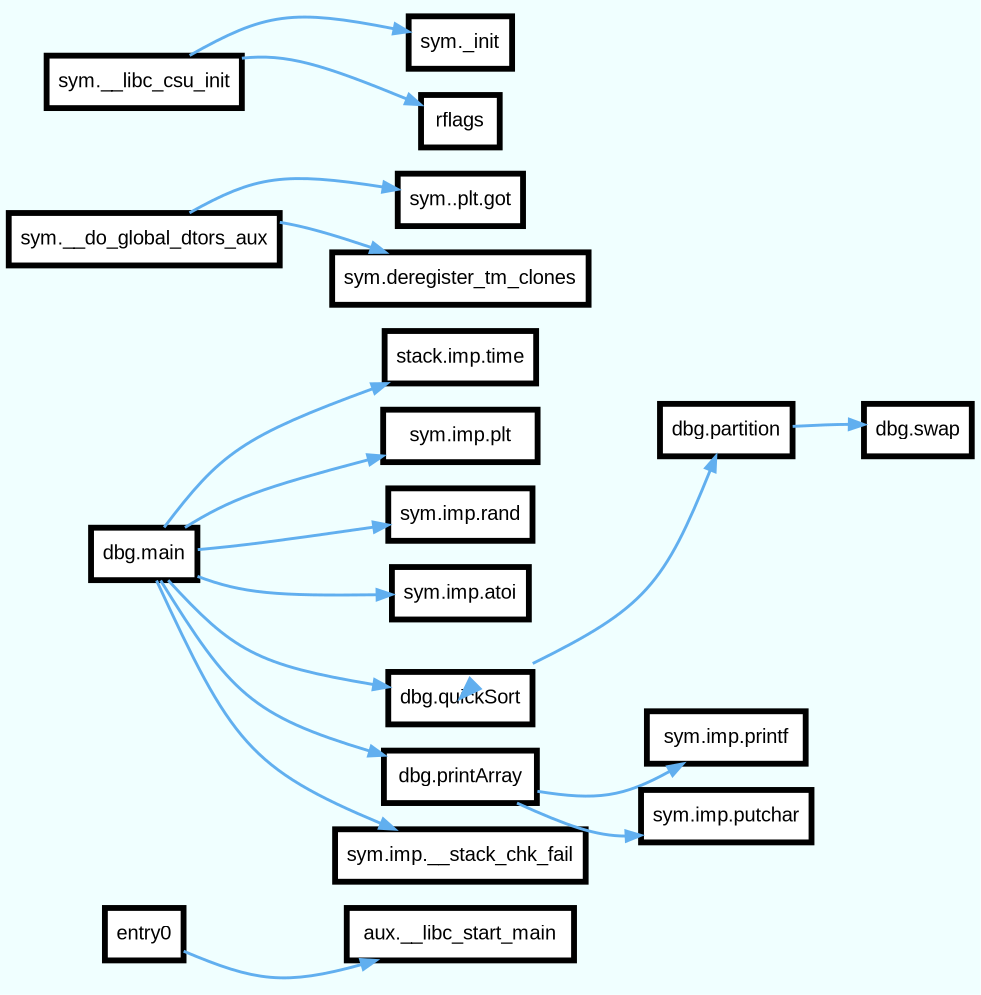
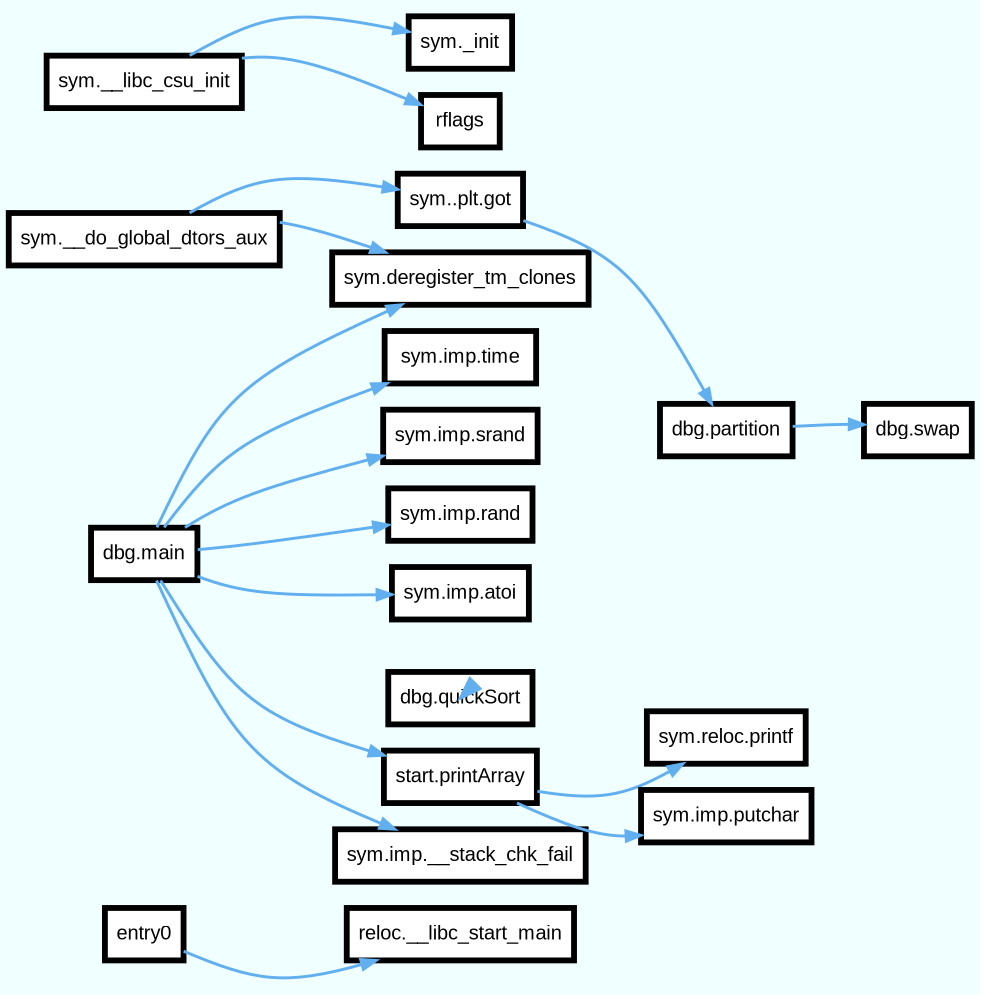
node "stack.imp.time": label "stack.imp.time" -> "sym.imp.time"
node "sym.imp.plt": label "sym.imp.plt" -> "sym.imp.srand"
edge "dbg.quickSort" -> "dbg.partition": now "sym..plt.got" -> "dbg.partition"
edge "dbg.main" -> "dbg.quickSort": now "dbg.main" -> "sym.deregister_tm_clones"
node "sym.imp.printf": label "sym.imp.printf" -> "sym.reloc.printf"
node "dbg.printArray": label "dbg.printArray" -> "start.printArray"
node "aux.__libc_start_main": label "aux.__libc_start_main" -> "reloc.__libc_start_main"
